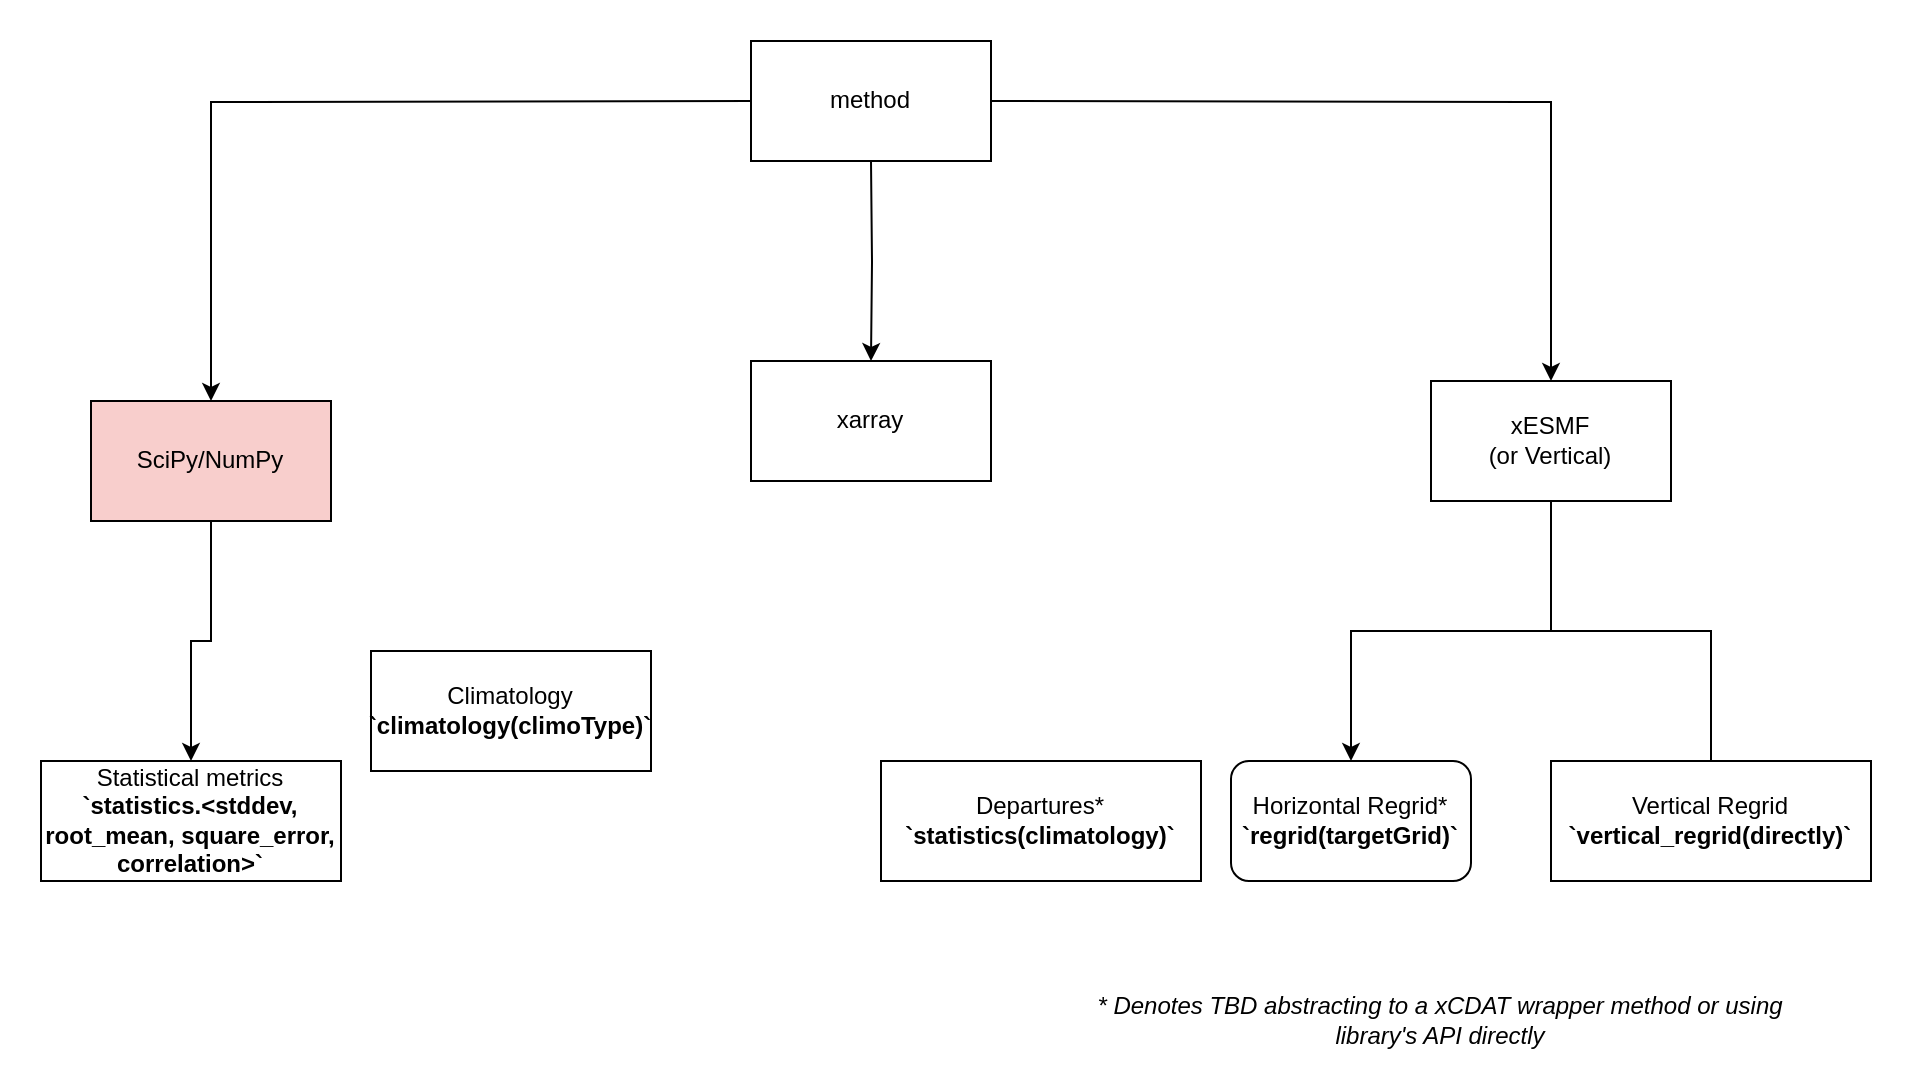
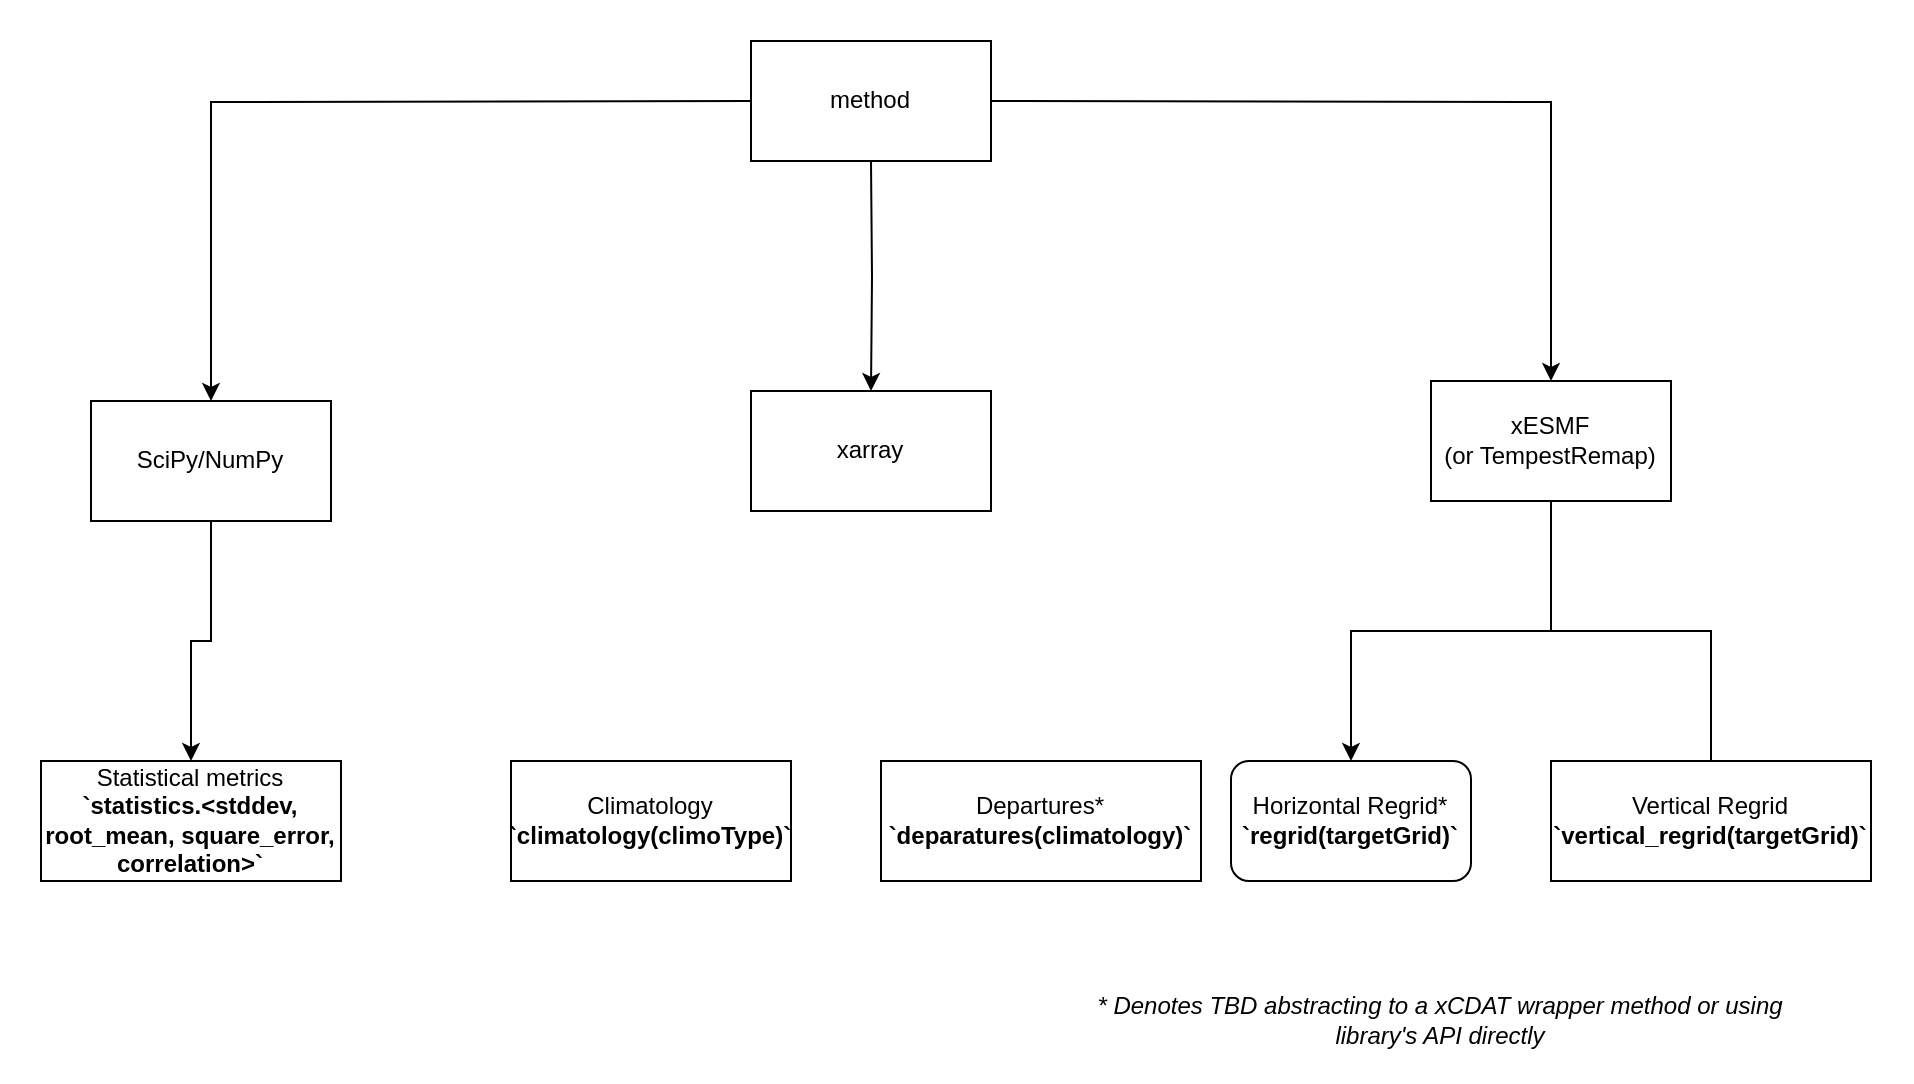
node "xarray": moved (871, 421) -> (871, 451)
node "xESMF (or Vertical)": label "xESMF (or Vertical)" -> "xESMF (or TempestRemap)"
node "SciPy/NumPy": fillcolor #f8cecc -> #ffffff
node "Climatology `climatology(climoType)`": moved (511, 711) -> (651, 821)
node "Departures* `statistics(climatology)`": label "Departures* `statistics(climatology)`" -> "Departures* `deparatures(climatology)`"
node "Vertical Regrid `vertical_regrid(directly)`": label "Vertical Regrid `vertical_regrid(directly)`" -> "Vertical Regrid `vertical_regrid(targetGrid)`"
